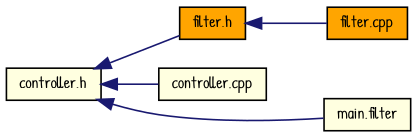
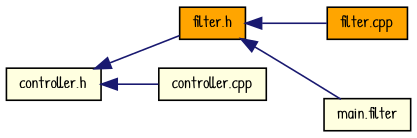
edge "main.filter" -> "controller.h": now "main.filter" -> "filter.h"
